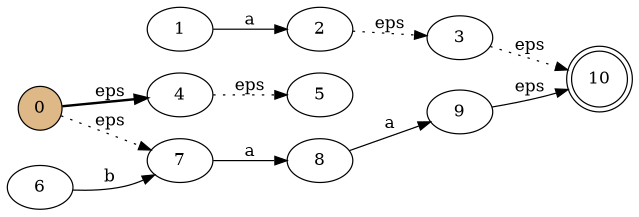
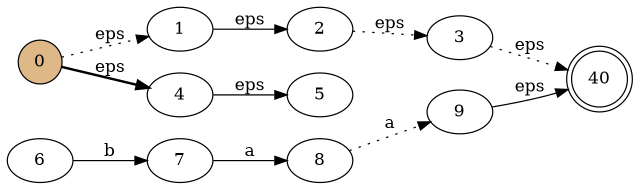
edge "1" -> "2": label "a" -> "eps"
node "10": label "10" -> "40"
edge "4" -> "5": style dotted -> solid
edge "0" -> "7": now "0" -> "1"
edge "8" -> "9": style solid -> dotted
